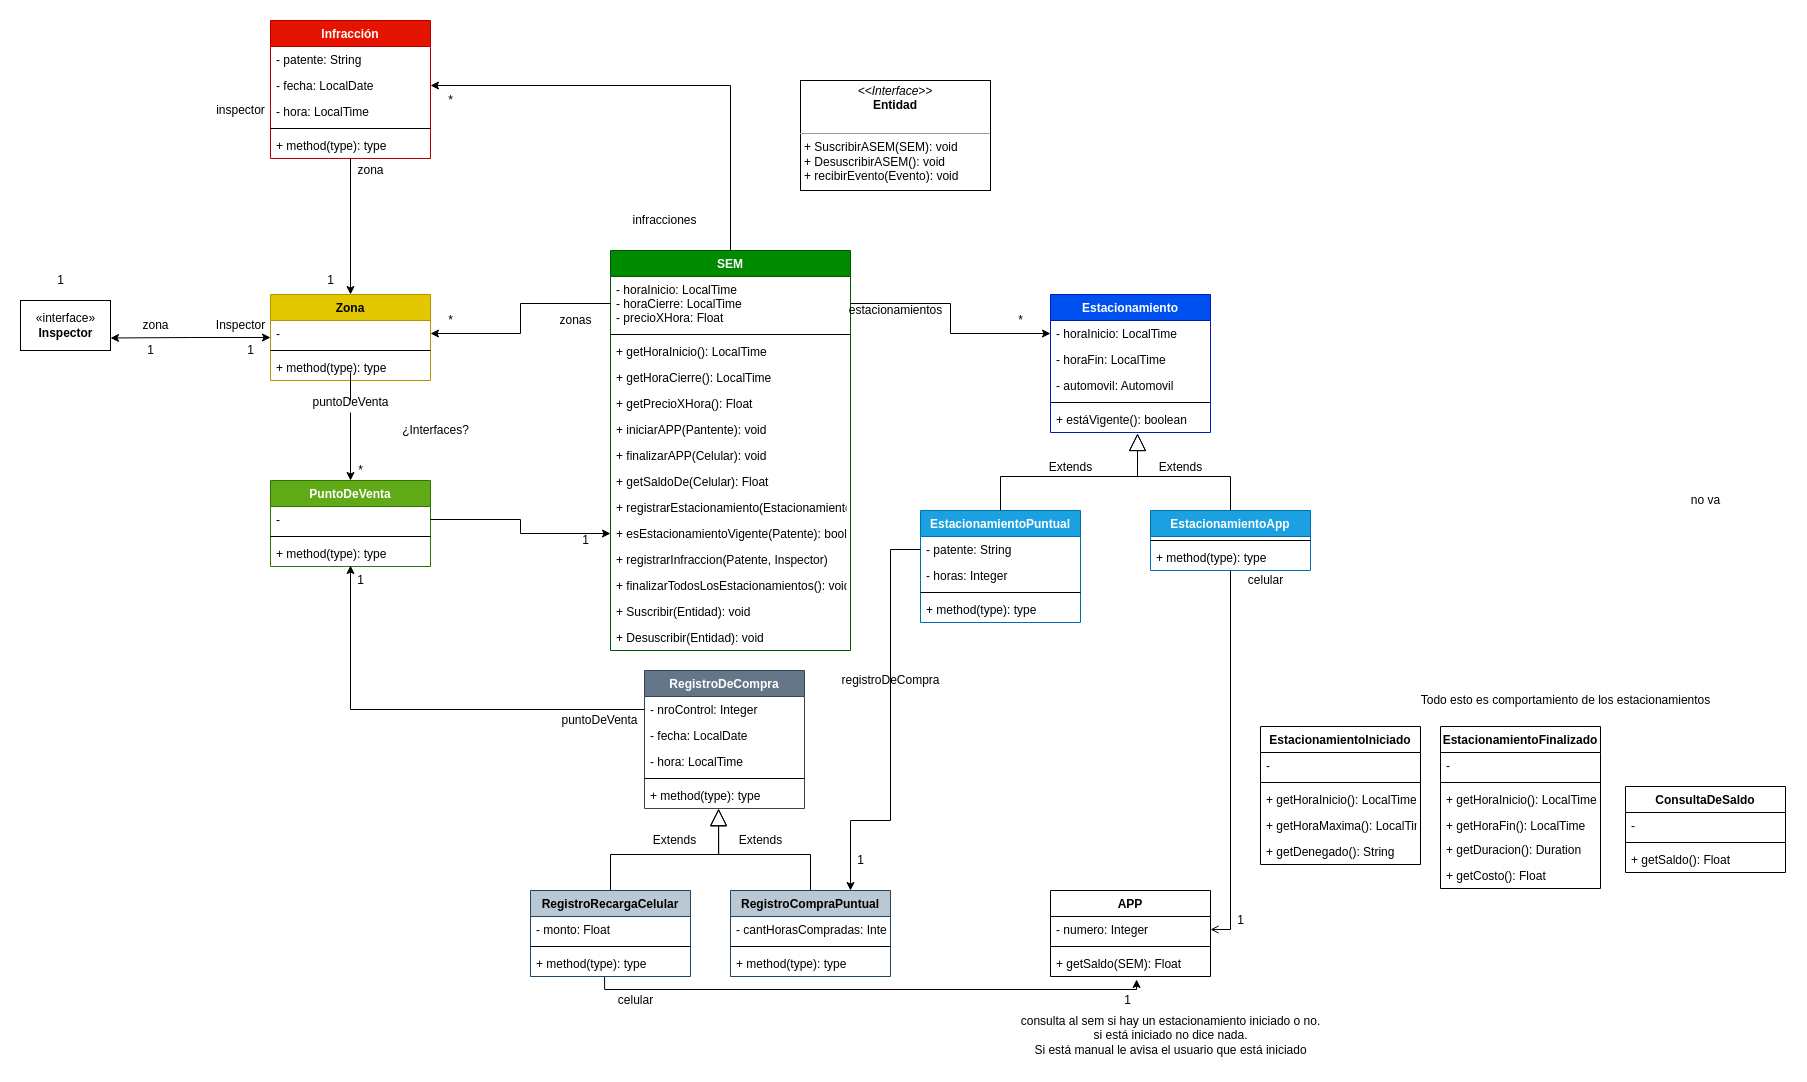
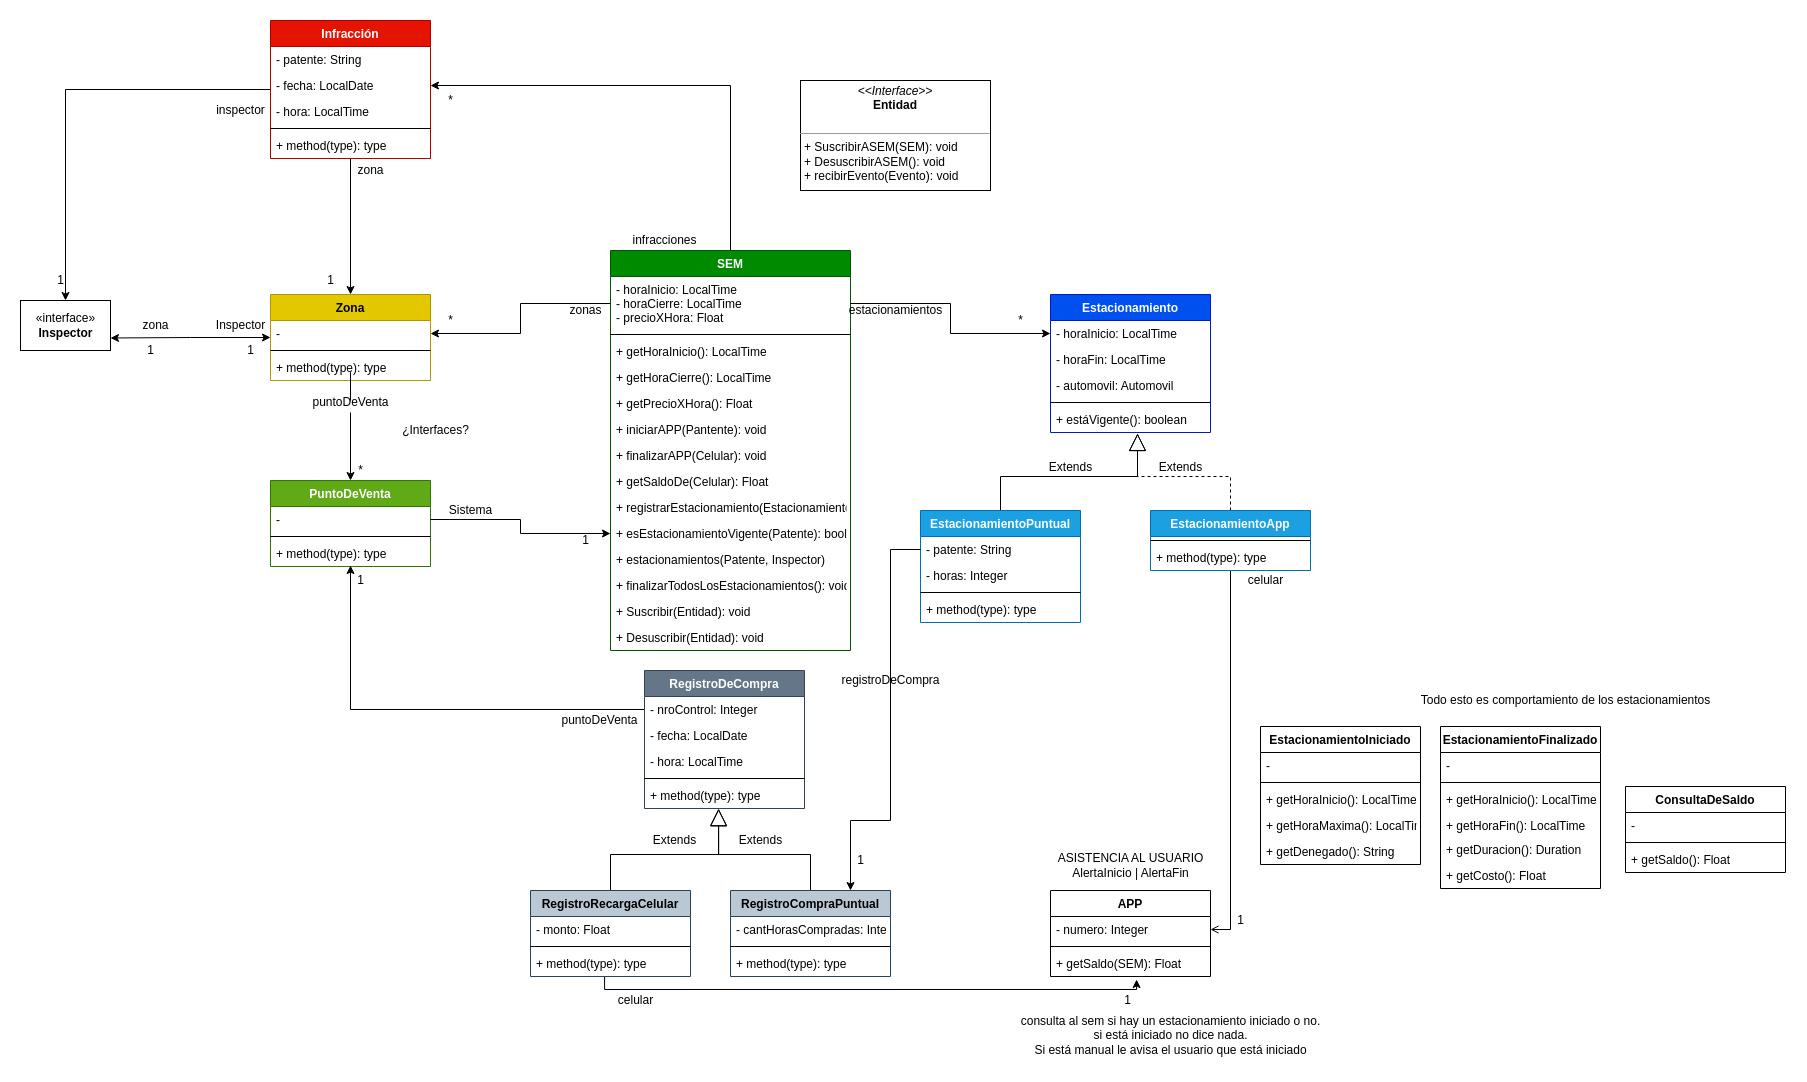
edge "Infracción" -> "«interface» Inspector": added
node "infracciones": moved (665, 221) -> (665, 241)
node "zonas": moved (576, 321) -> (586, 311)
edge "EstacionamientoApp" -> "+ estáVigente(): boolean": style solid -> dashed
node "no va": removed
node "Sistema": added
node "+ registrarInfraccion(Patente, Inspector)": label "+ registrarInfraccion(Patente, Inspector)" -> "+ estacionamientos(Patente, Inspector)"
node "ASISTENCIA AL USUARIO AlertaInicio | AlertaFin": added
